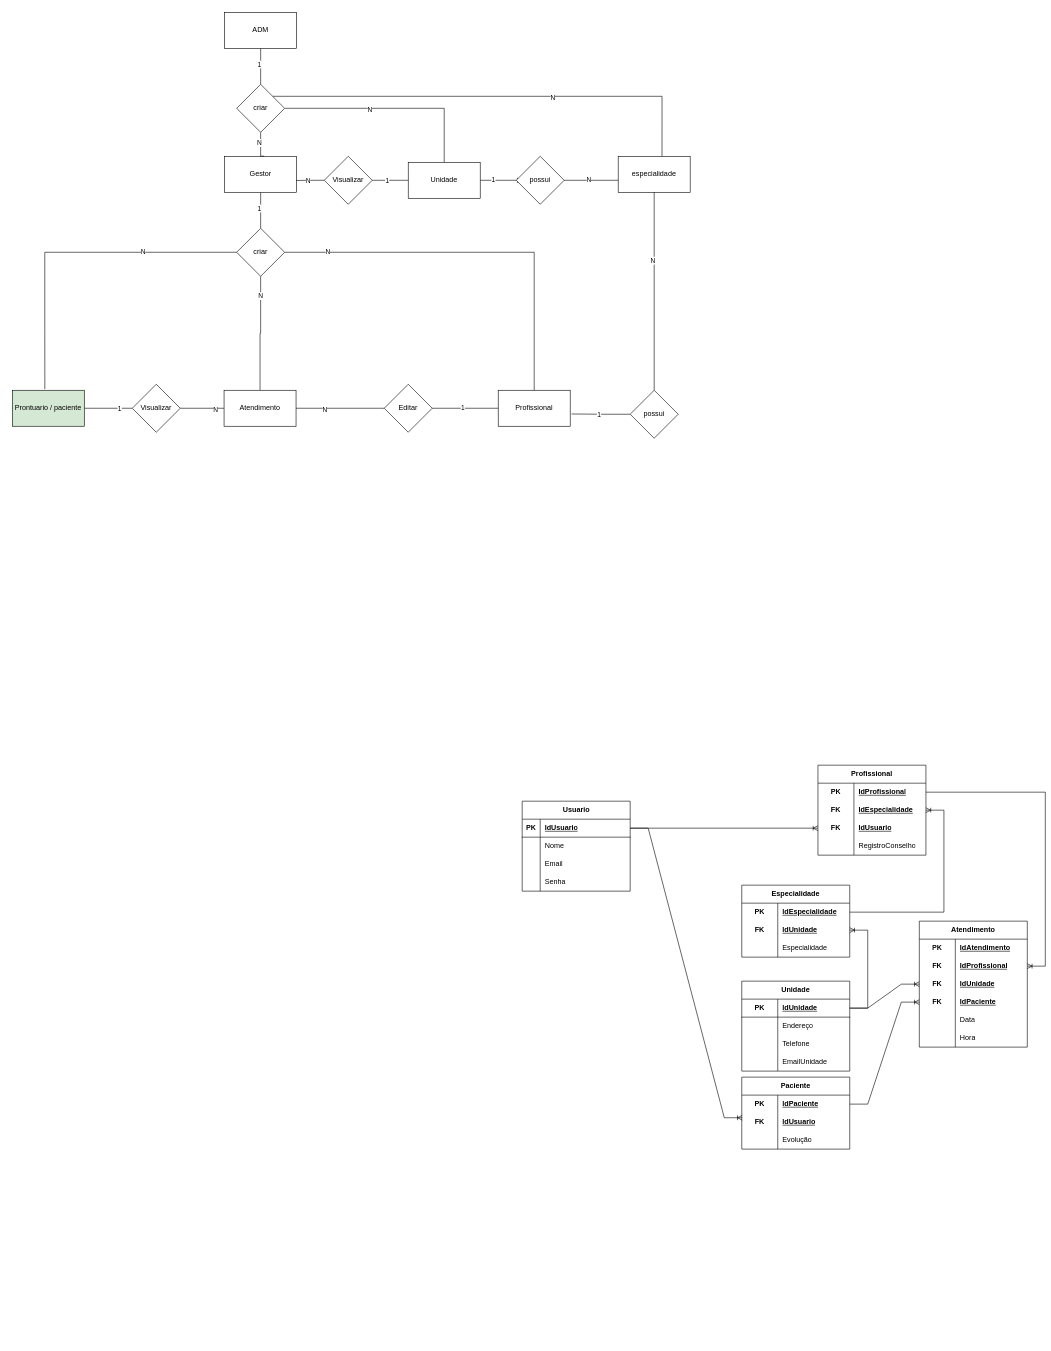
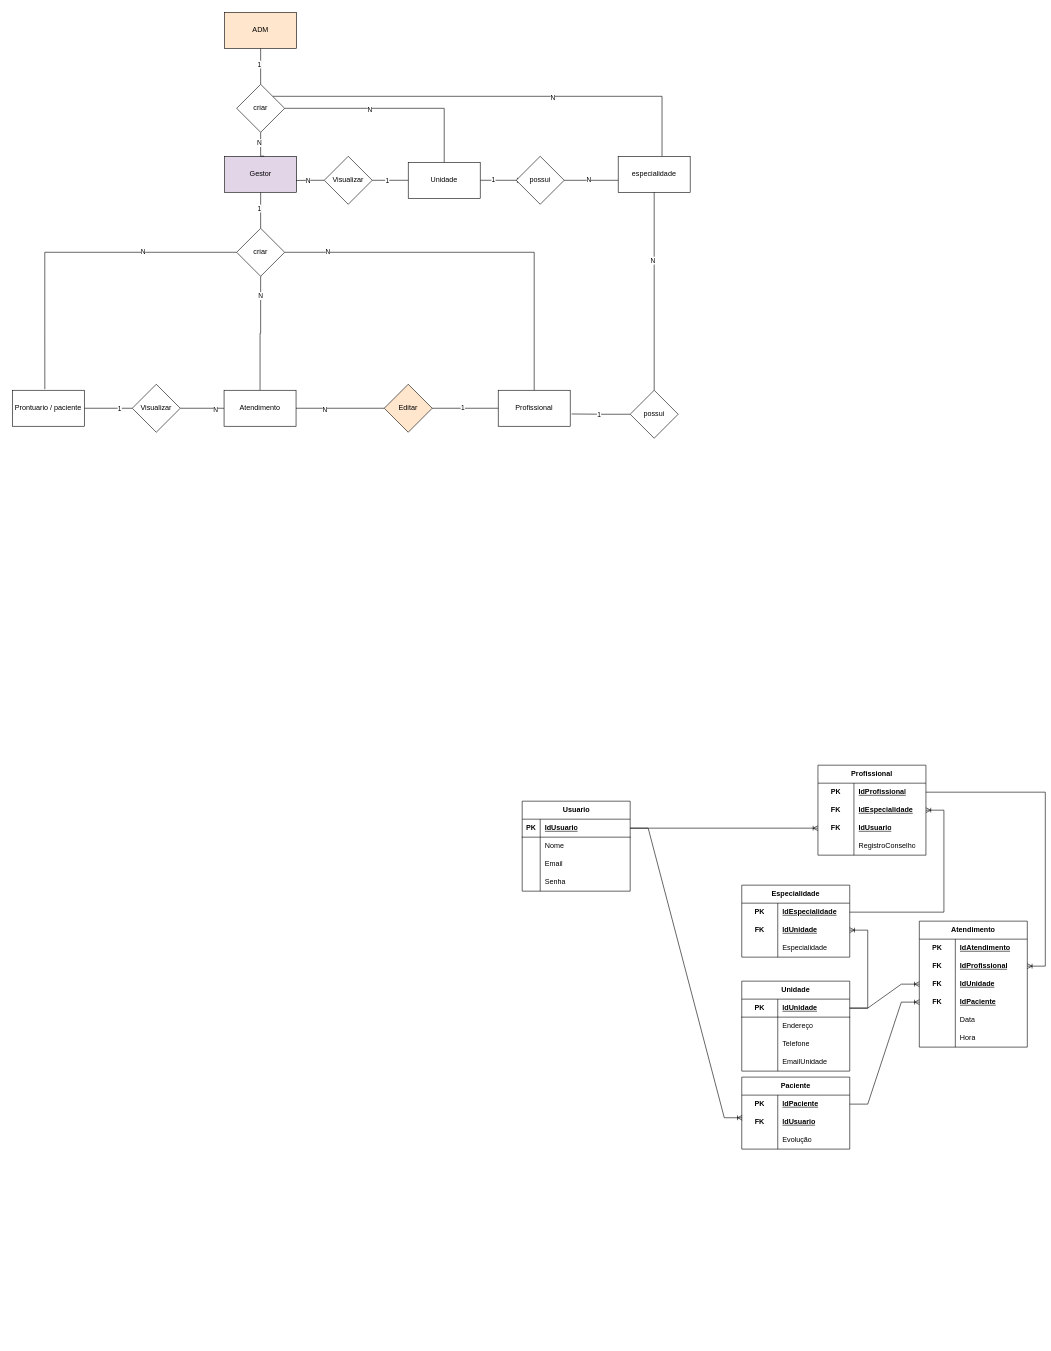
node "ADM": fillcolor #ffffff -> #ffe6cc
node "Gestor": fillcolor #ffffff -> #e1d5e7
node "Prontuario / paciente": fillcolor #d5e8d4 -> #ffffff
node "Editar": fillcolor #ffffff -> #ffe6cc
